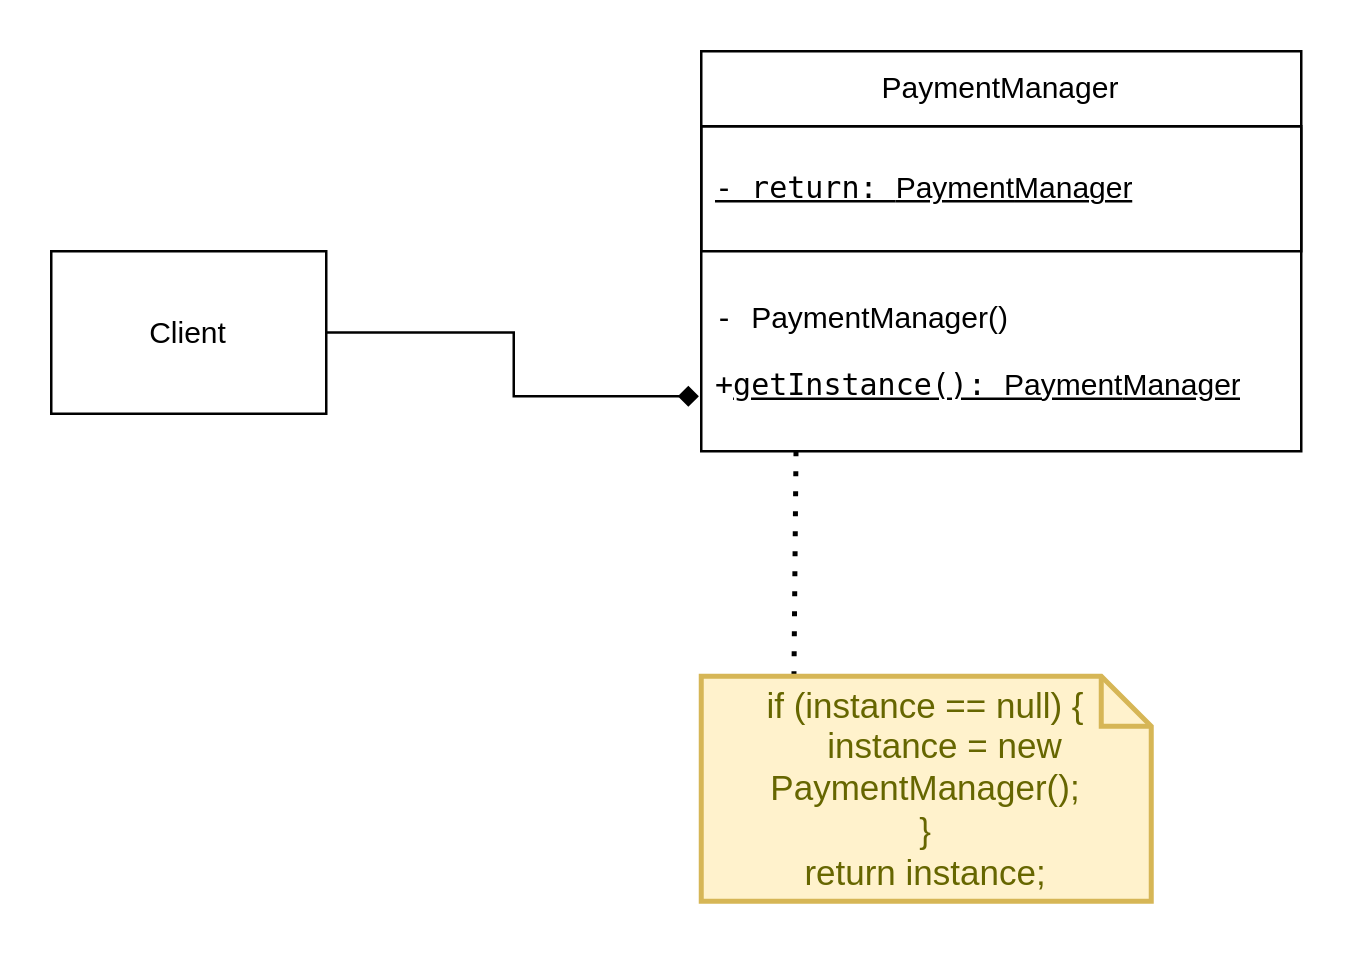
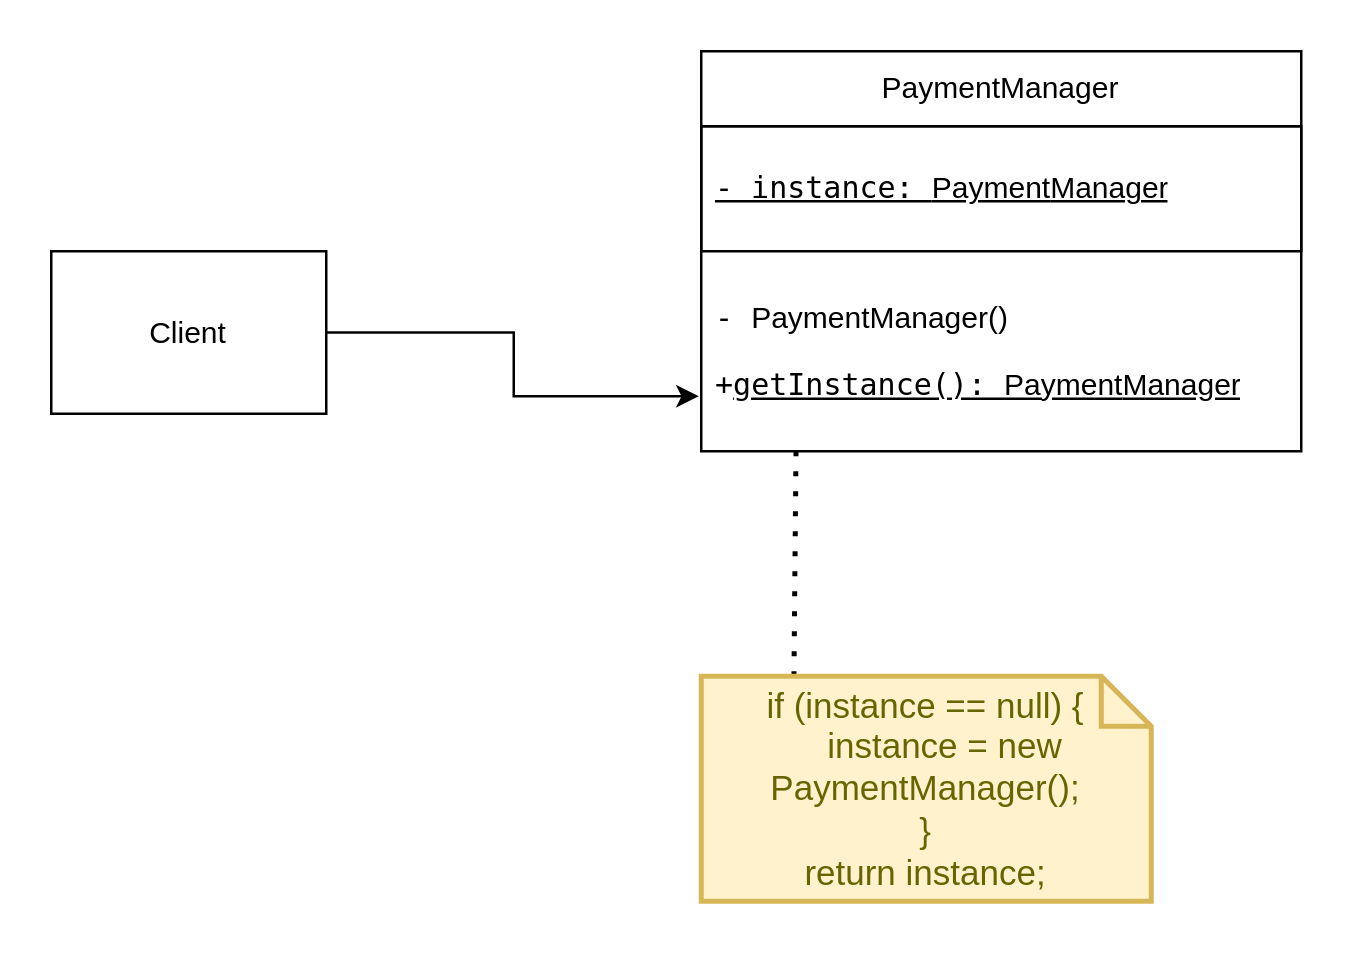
node "- return: PaymentManager": label "- return: PaymentManager" -> "- instance: PaymentManager"
edge "Client" -> "- PaymentManager() +getInstance(): PaymentManager": arrowhead diamond -> classic
